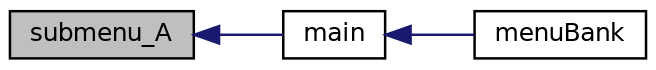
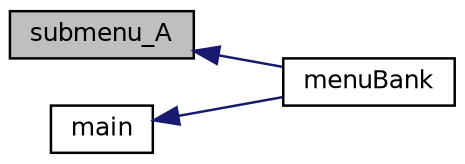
edge "main" -> "submenu_A": now "menuBank" -> "submenu_A"
